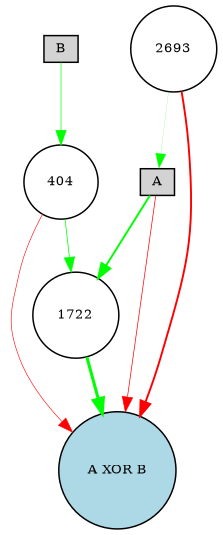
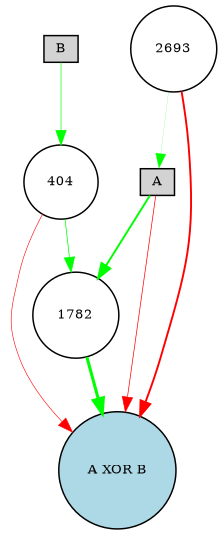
node "1722": label "1722" -> "1782"
